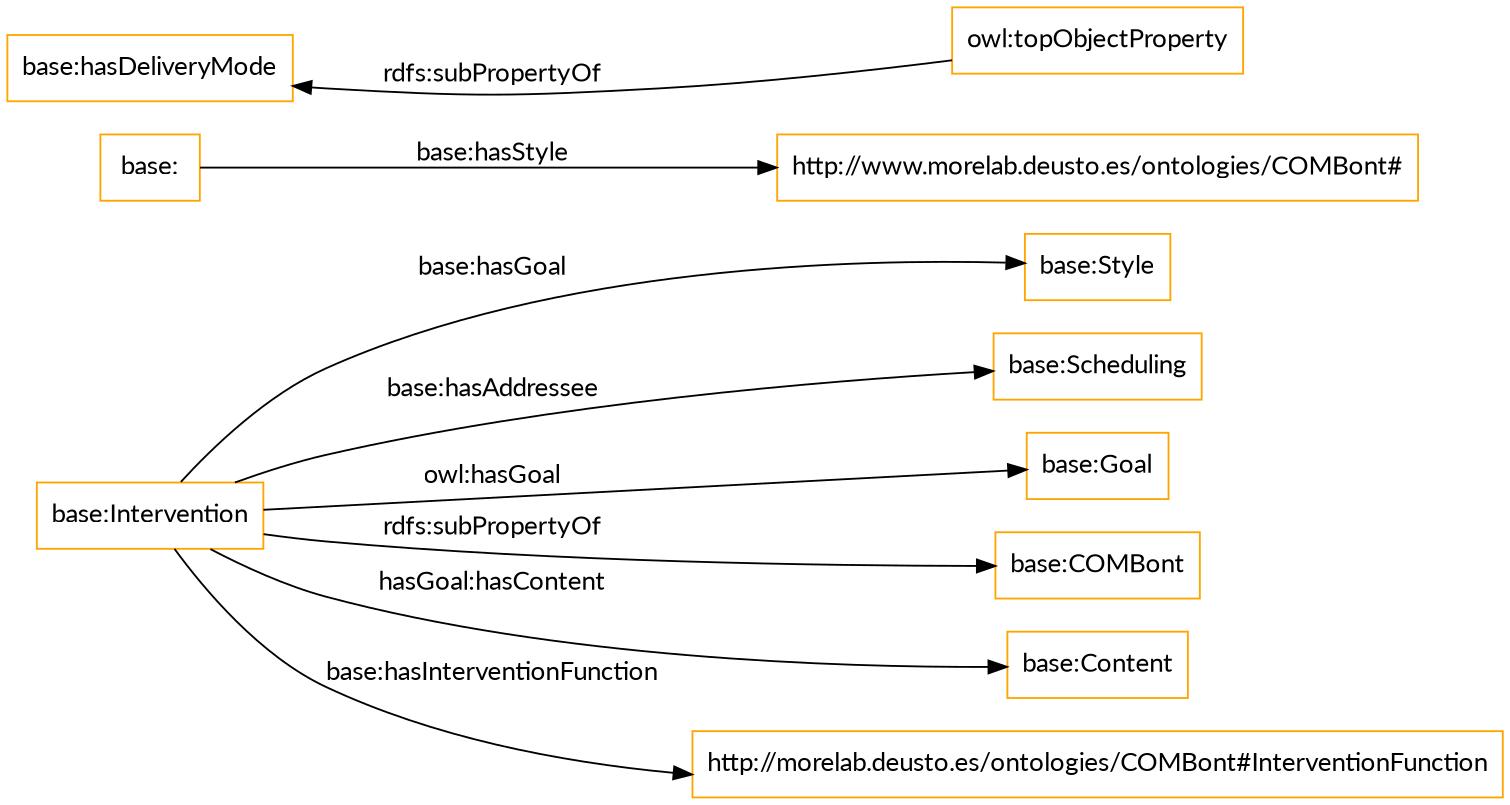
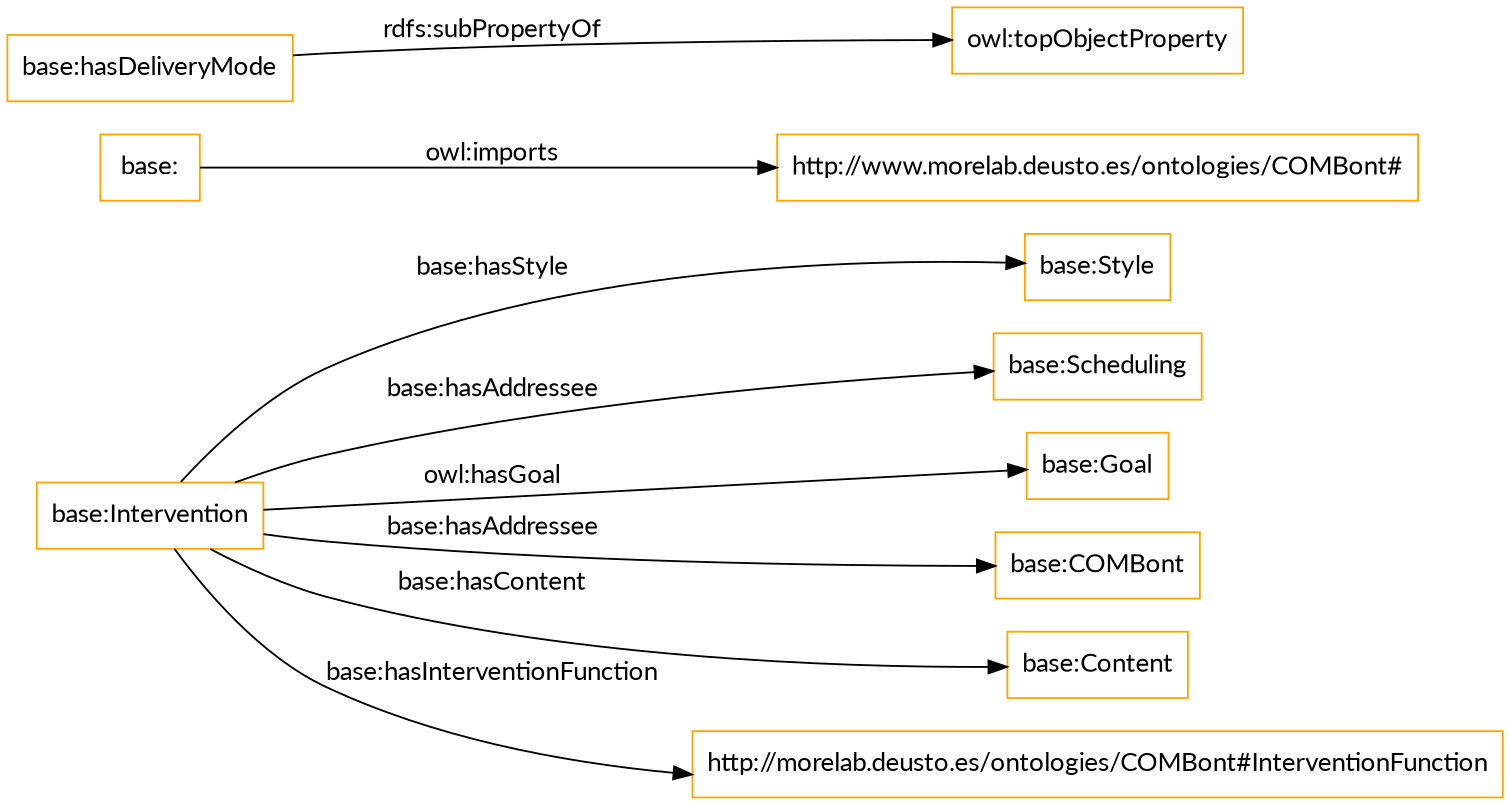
edge "owl:topObjectProperty" -> "base:hasDeliveryMode": reversed
edge "base:" -> "http://www.morelab.deusto.es/ontologies/COMBont#": label "base:hasStyle" -> "owl:imports"
edge "base:Intervention" -> "base:Style": label "base:hasGoal" -> "base:hasStyle"
edge "base:Intervention" -> "base:COMBont": label "rdfs:subPropertyOf" -> "base:hasAddressee"
edge "base:Intervention" -> "base:Content": label "hasGoal:hasContent" -> "base:hasContent"
